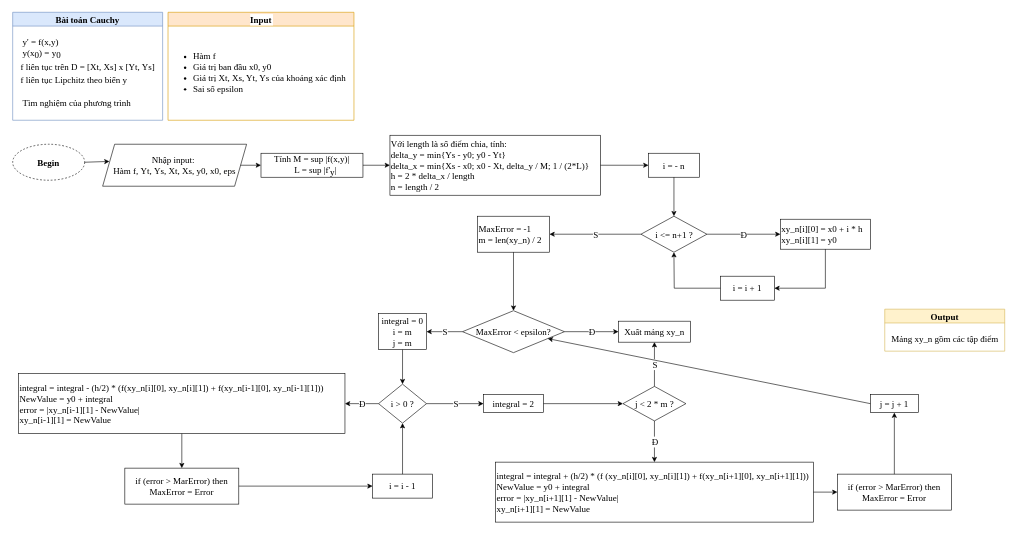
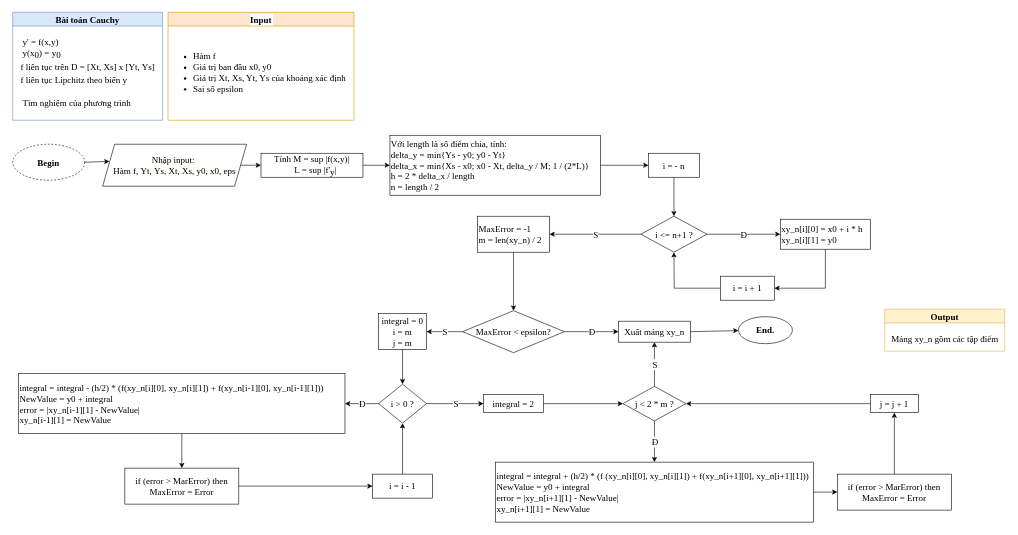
node "End.": added
edge "Xuất mảng xy_n" -> "End.": added
edge "j = j + 1" -> "MaxError < epsilon?": now "j = j + 1" -> "j < 2 * m ?"
